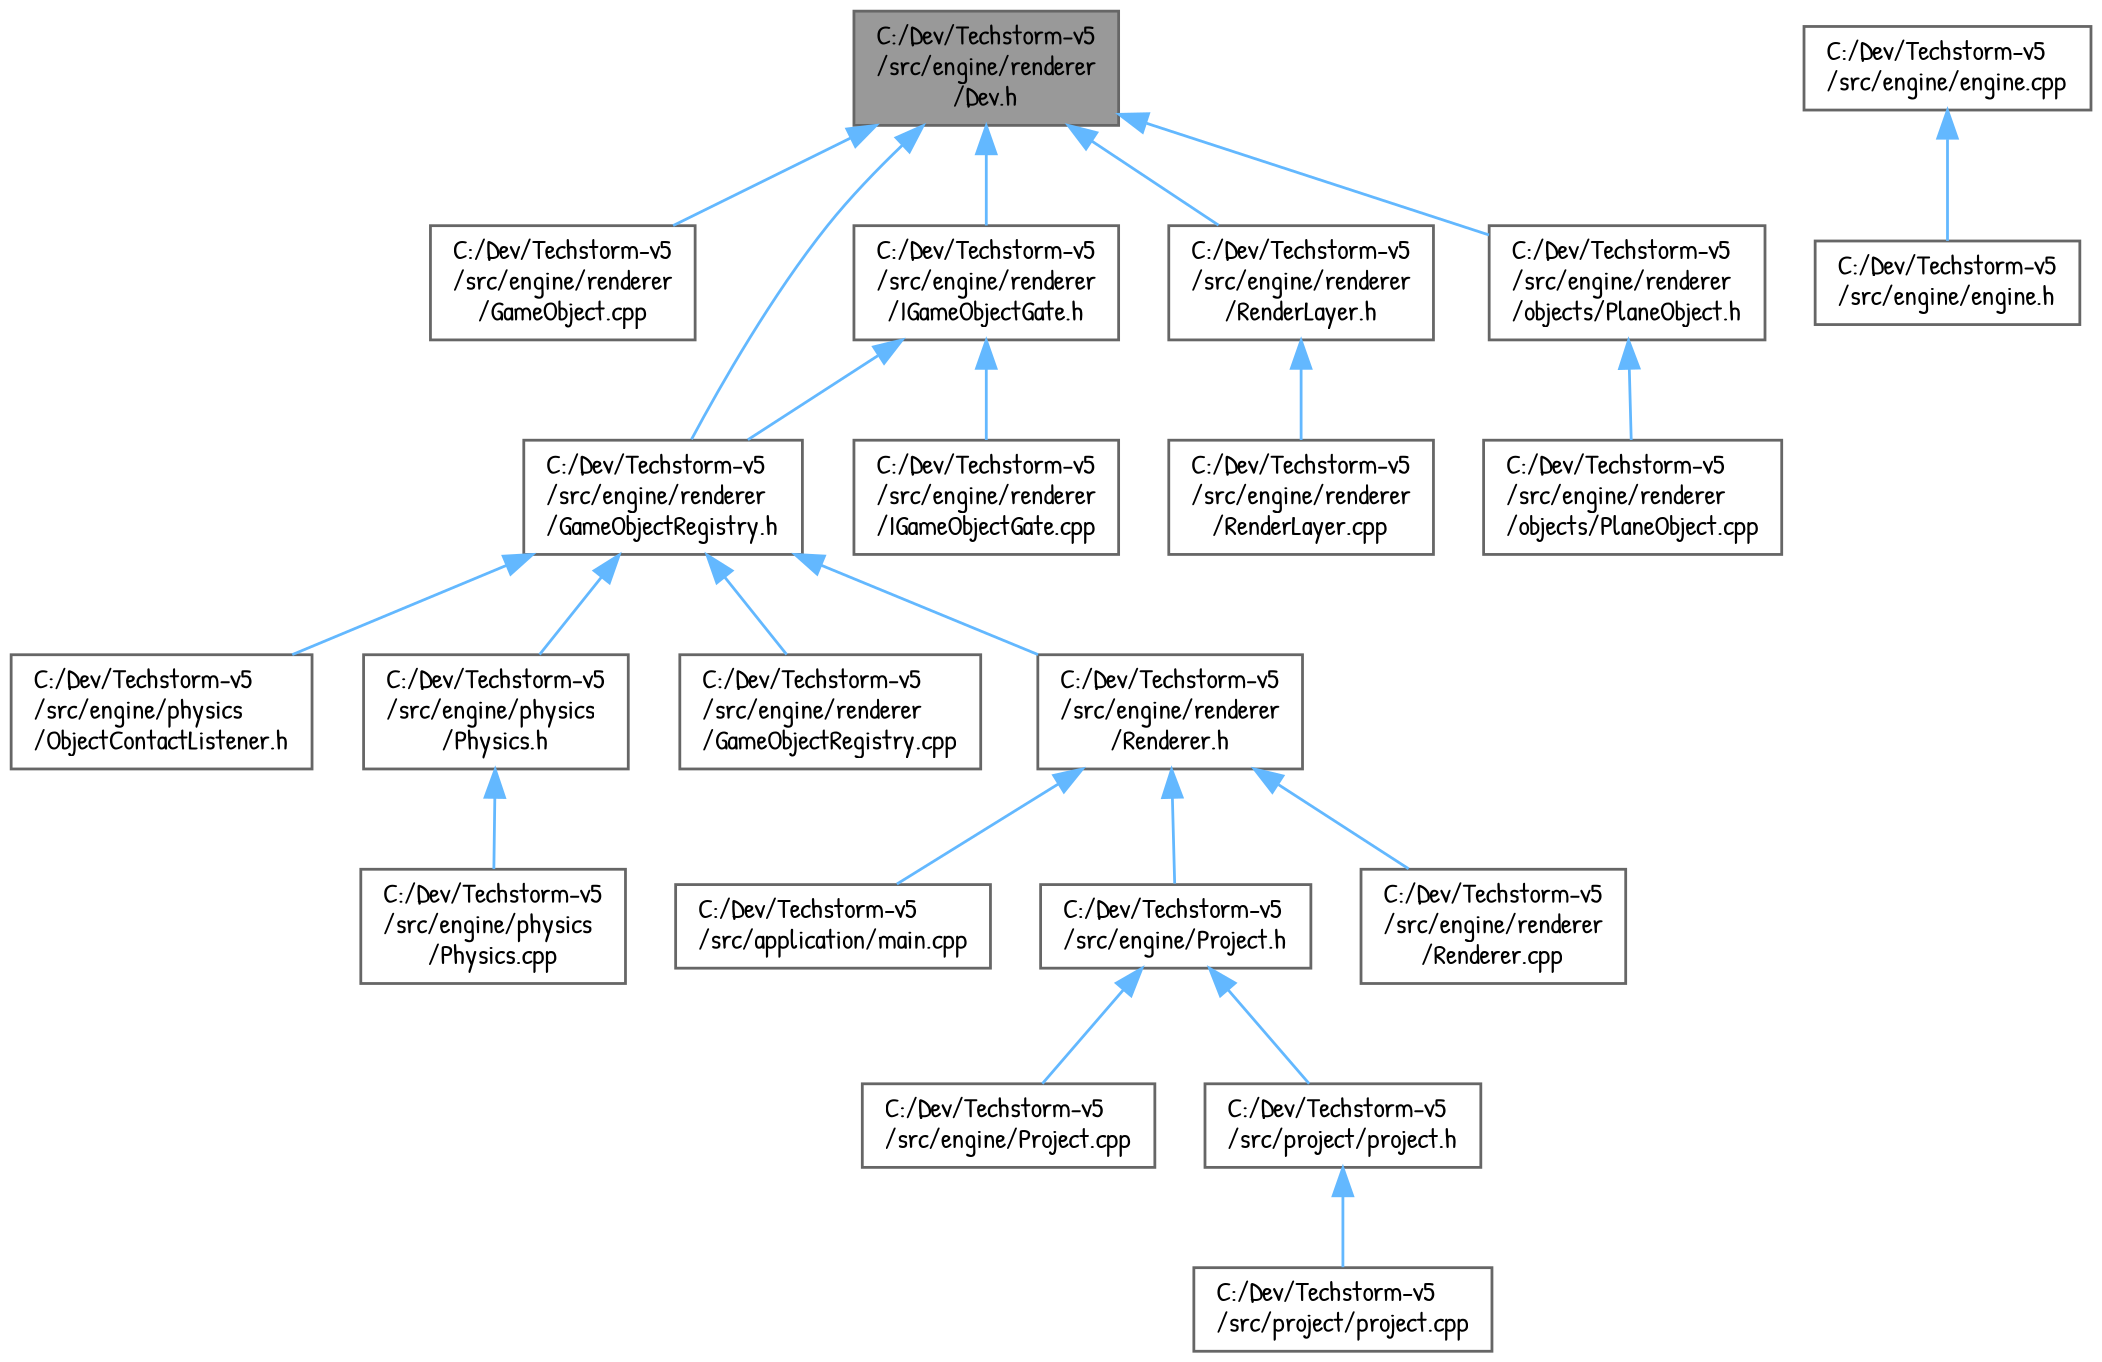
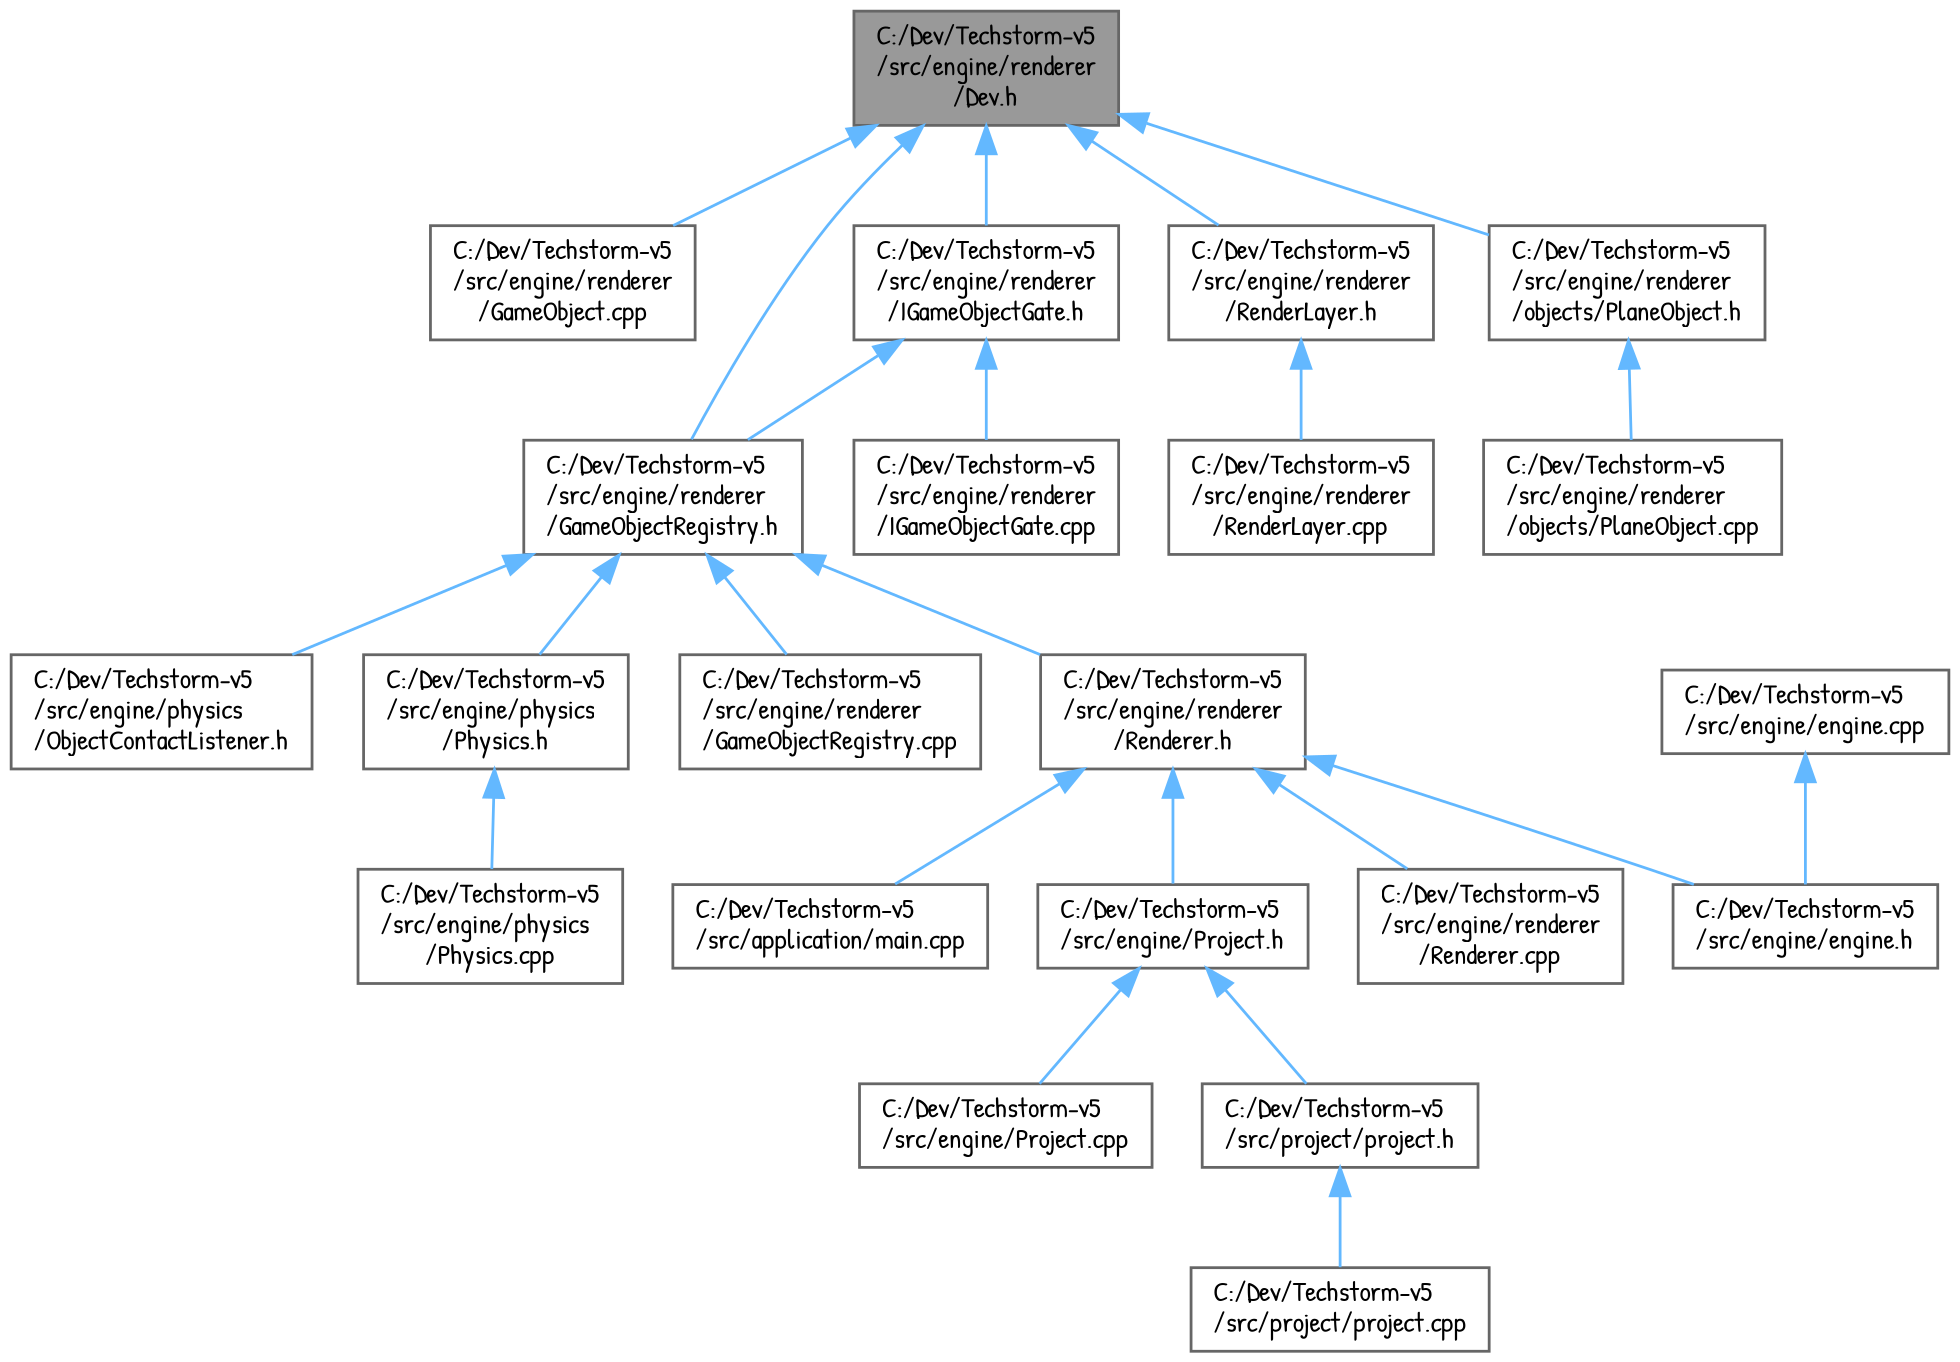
edge "C:/Dev/Techstorm-v5 /src/engine/engine.h" -> "C:/Dev/Techstorm-v5 /src/engine/renderer /Renderer.h": added
